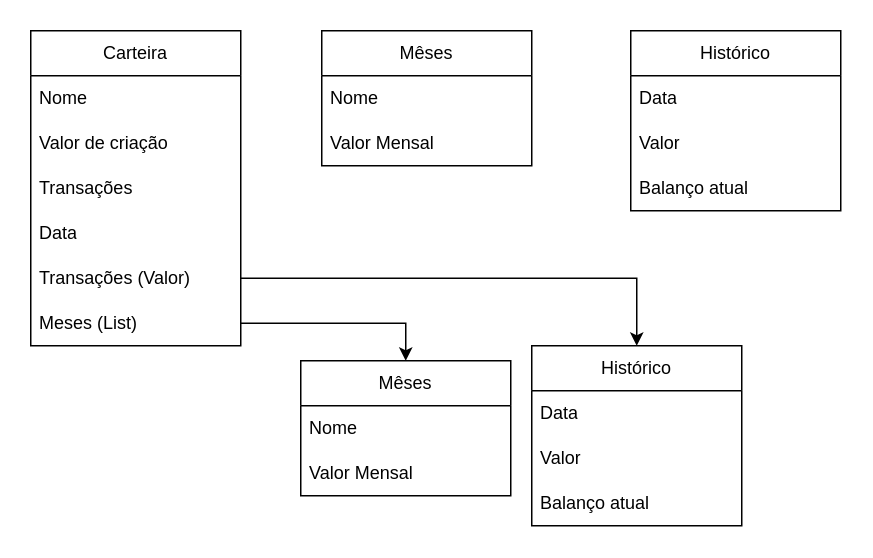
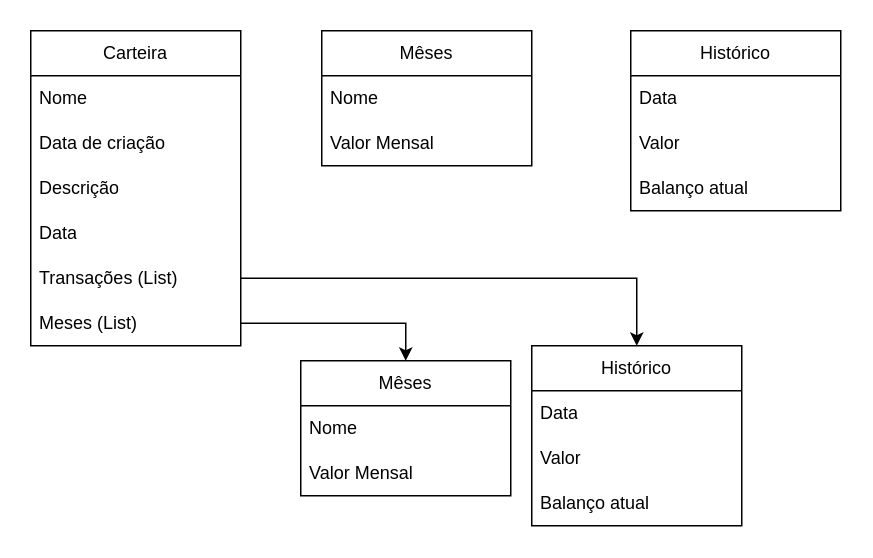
node "Valor de criação": label "Valor de criação" -> "Data de criação"
node "Transações": label "Transações" -> "Descrição"
node "Transações (Valor)": label "Transações (Valor)" -> "Transações (List)"
